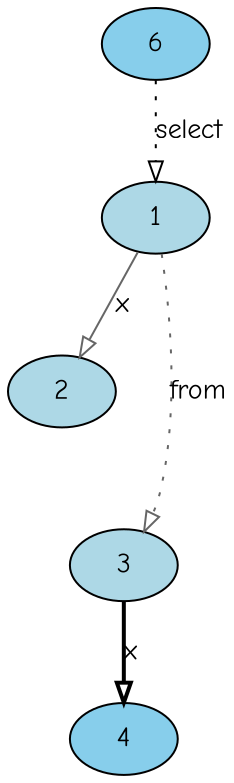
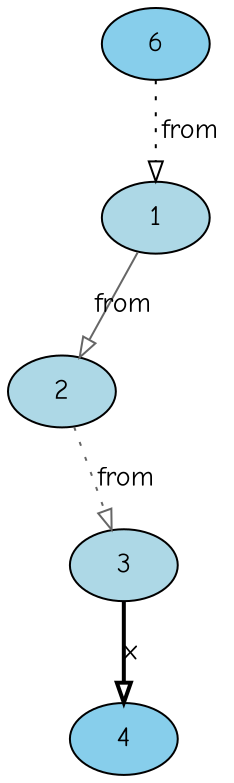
edge "6" -> "1": label "select" -> "from"
edge "1" -> "2": label "x" -> "from"
edge "1" -> "3": now "2" -> "3"
